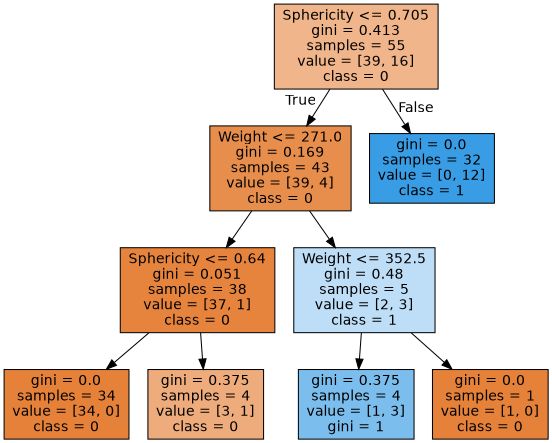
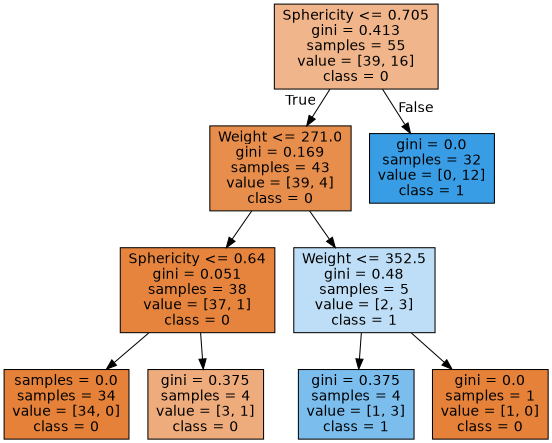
node "gini = 0.0 samples = 34 value = [34, 0] class = 0": label "gini = 0.0 samples = 34 value = [34, 0] class = 0" -> "samples = 0.0 samples = 34 value = [34, 0] class = 0"
node "gini = 0.375 samples = 4 value = [1, 3] gini = 1": label "gini = 0.375 samples = 4 value = [1, 3] gini = 1" -> "gini = 0.375 samples = 4 value = [1, 3] class = 1"
